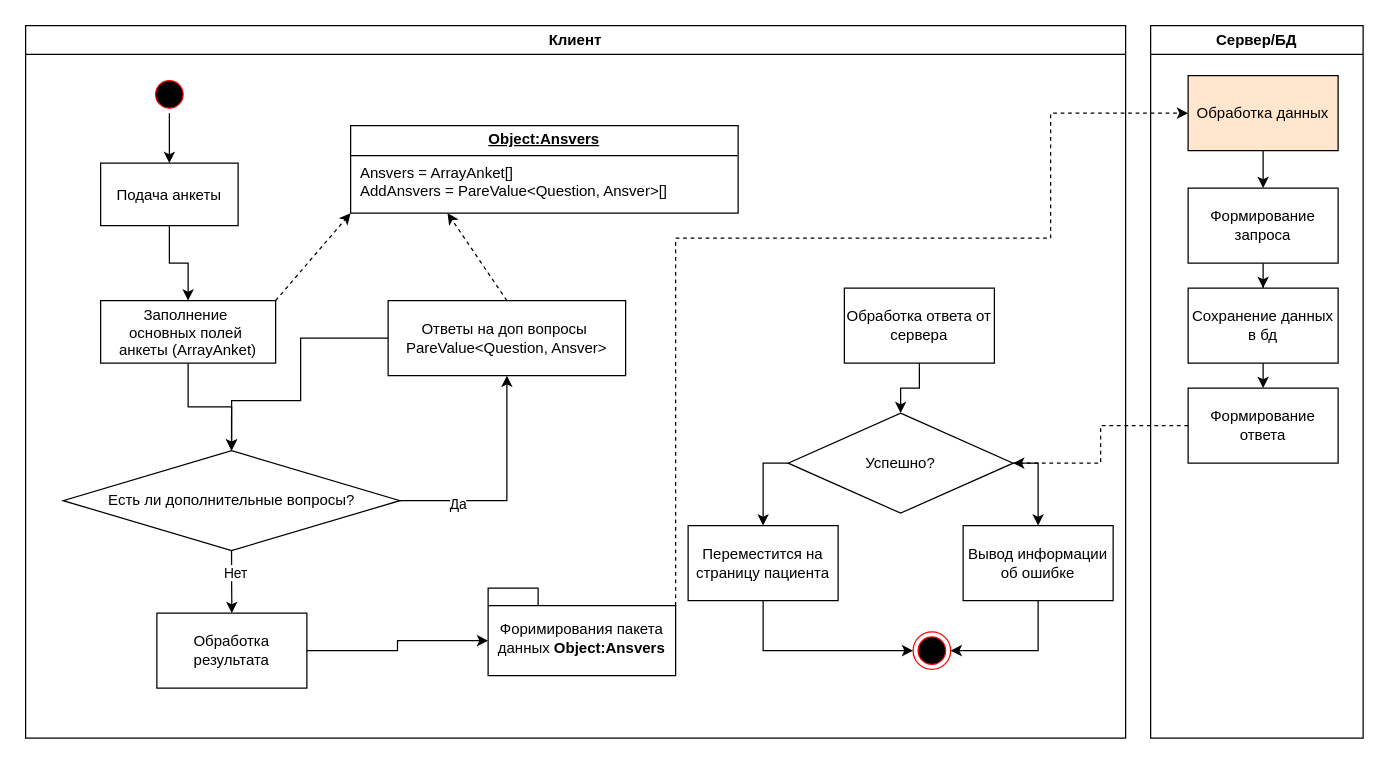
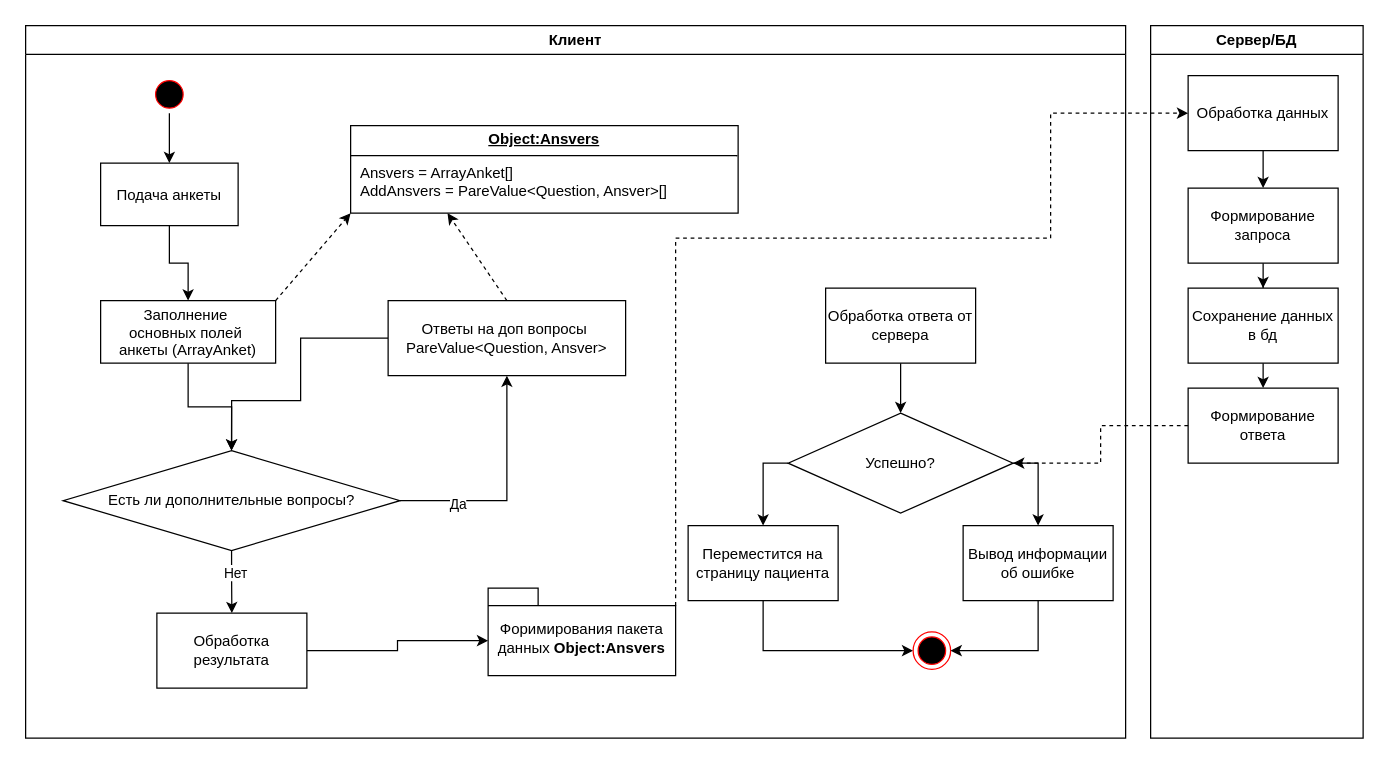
node "Обработка данных": fillcolor #ffe6cc -> #ffffff
node "Обработка ответа от сервера": moved (919, 326) -> (901, 326)
